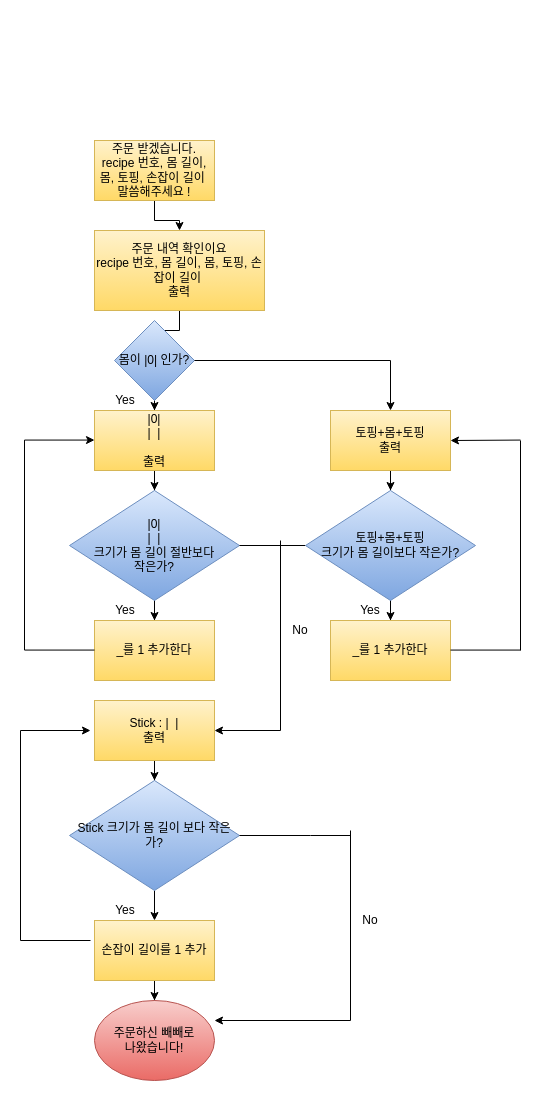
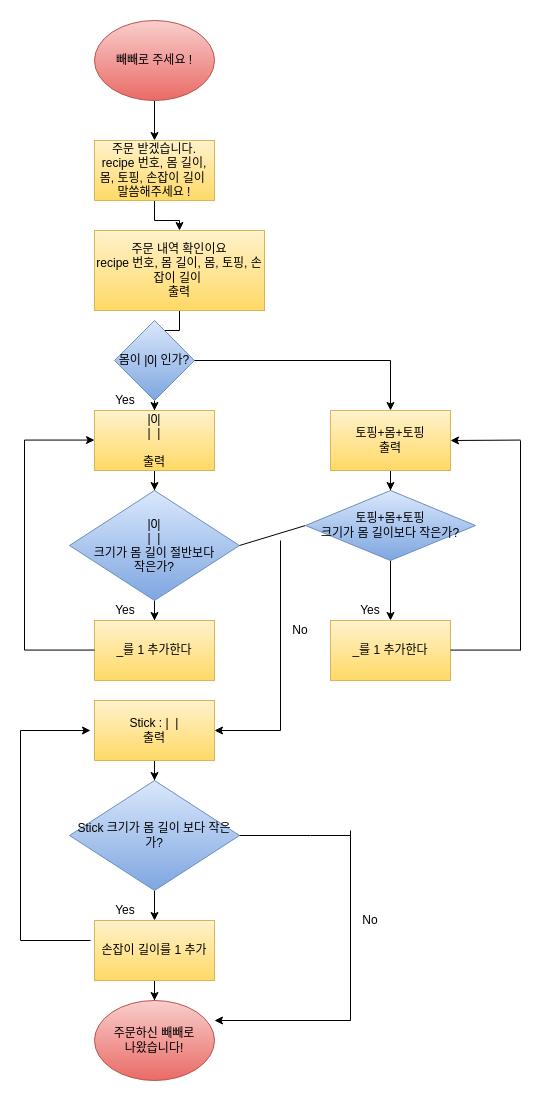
node "빼빼로 주세요 !": added
edge "빼빼로 주세요 !" -> "주문 받겠습니다. recipe 번호, 몸 길이, 몸, 토핑, 손잡이 길이 말씀해주세요 !": added
node "토핑+몸+토핑 크기가 몸 길이보다 작은가?": size 170x110 -> 170x70
